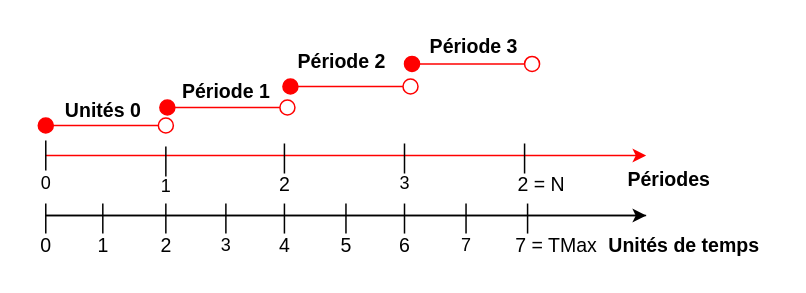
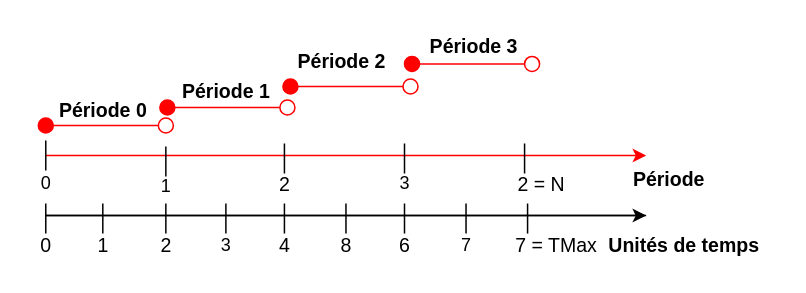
node "Unités 0": label "Unités 0" -> "Période 0"
node "Périodes": label "Périodes" -> "Période"
node "5": label "5" -> "8"
